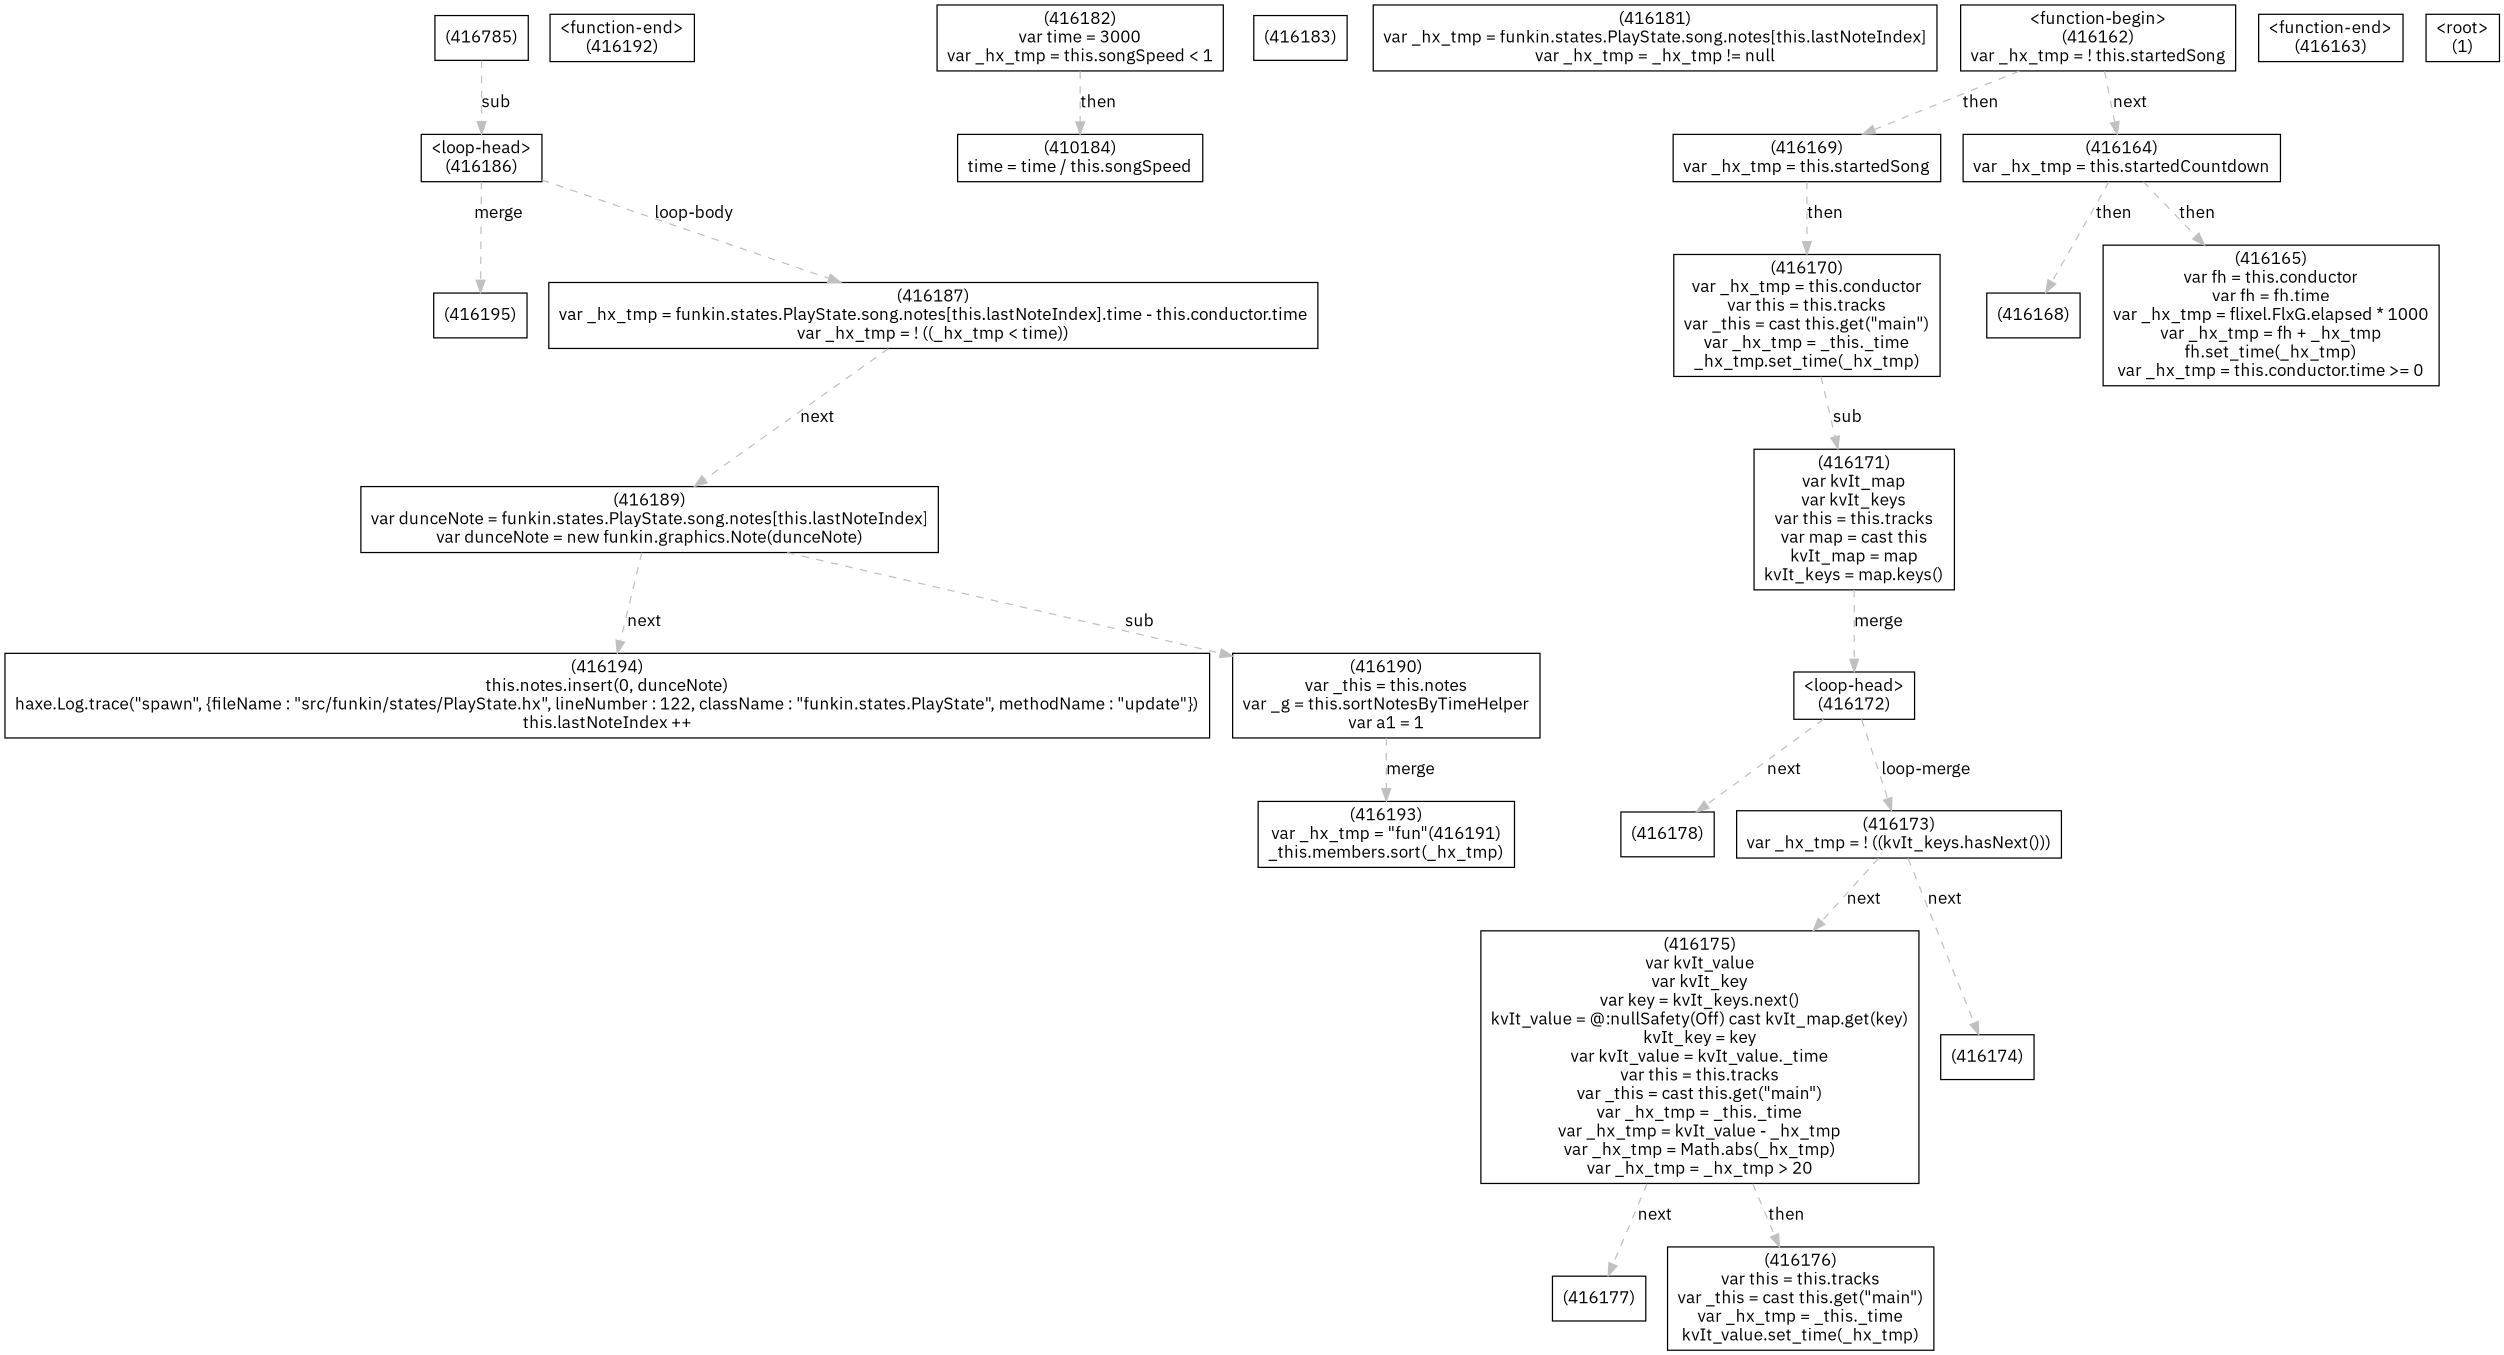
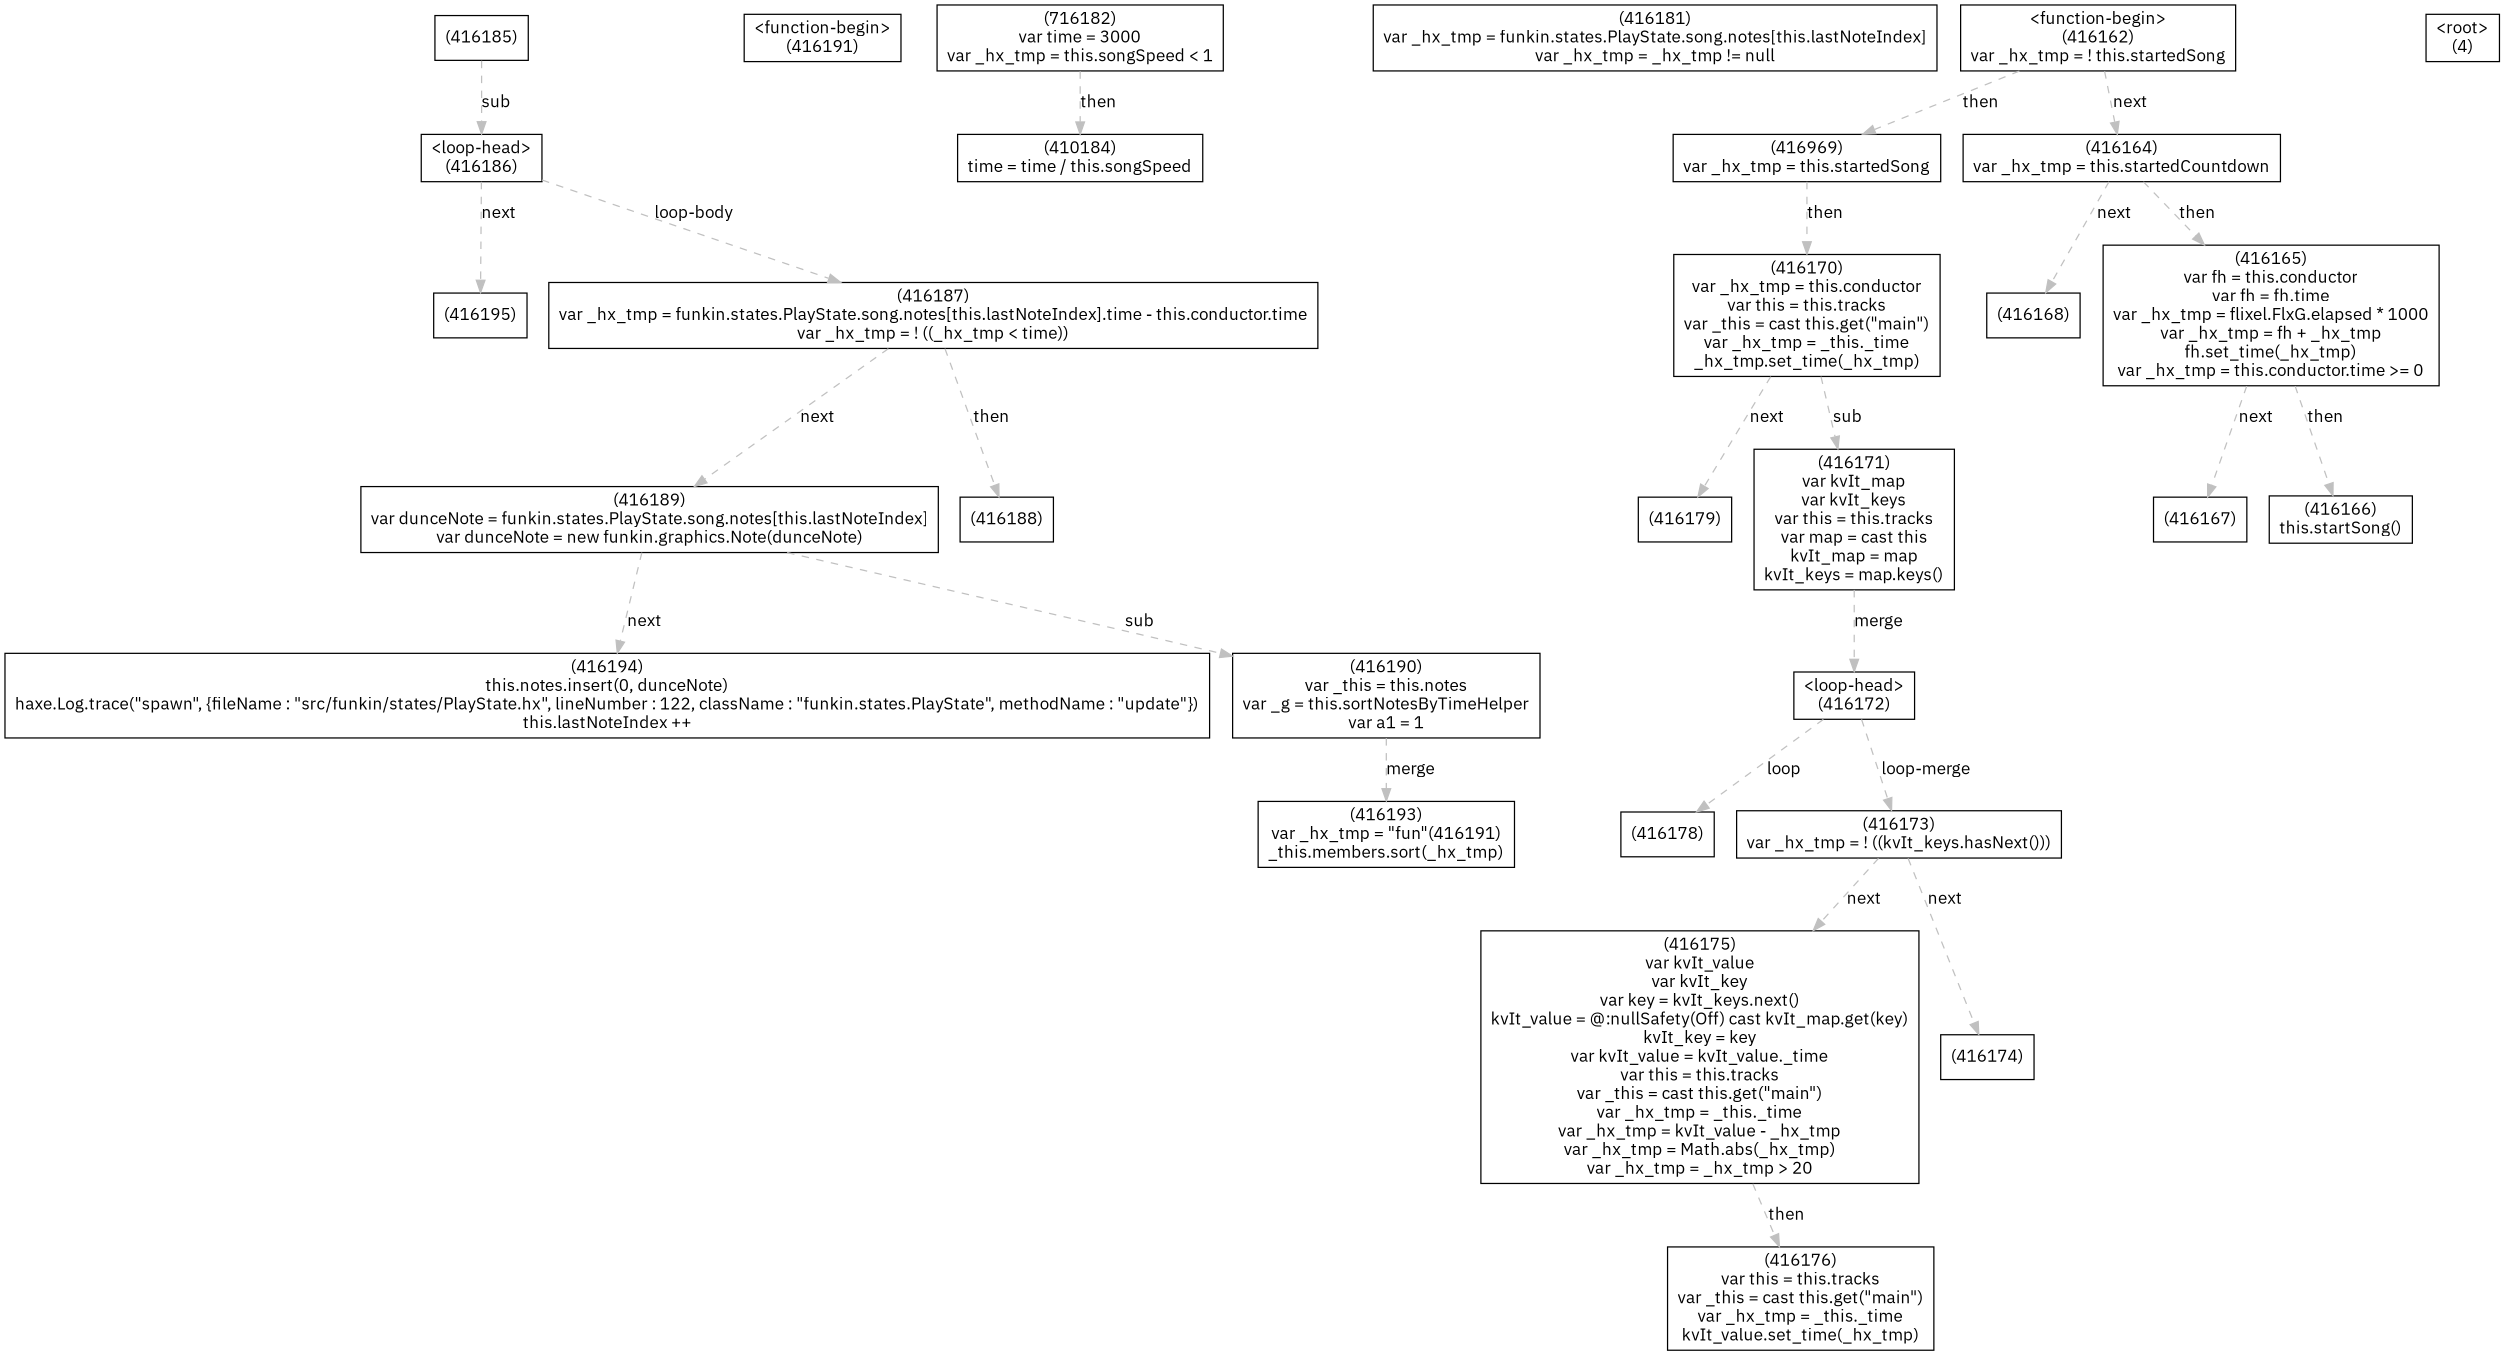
node "(416785)": label "(416785)" -> "(416185)"
node "<function-end> (416192)": removed
node "<function-begin> (416191)": added
node "(416182) var time = 3000 var _hx_tmp = this.songSpeed < 1": label "(416182) var time = 3000 var _hx_tmp = this.songSpeed < 1" -> "(716182) var time = 3000 var _hx_tmp = this.songSpeed < 1"
node "(416183)": removed
node "<function-end> (416163)": removed
node "<root> (1)": label "<root> (1)" -> "<root> (4)"
node "(416169) var _hx_tmp = this.startedSong": label "(416169) var _hx_tmp = this.startedSong" -> "(416969) var _hx_tmp = this.startedSong"
edge "<loop-head> (416186)" -> "(416195)": label "merge" -> "next"
edge "(416164) var _hx_tmp = this.startedCountdown" -> "(416168)": label "then" -> "next"
node "(416188)": added
node "(416179)": added
node "(416167)": added
node "(416166) this.startSong()": added
edge "<loop-head> (416172)" -> "(416178)": label "next" -> "loop"
node "(416177)": removed
